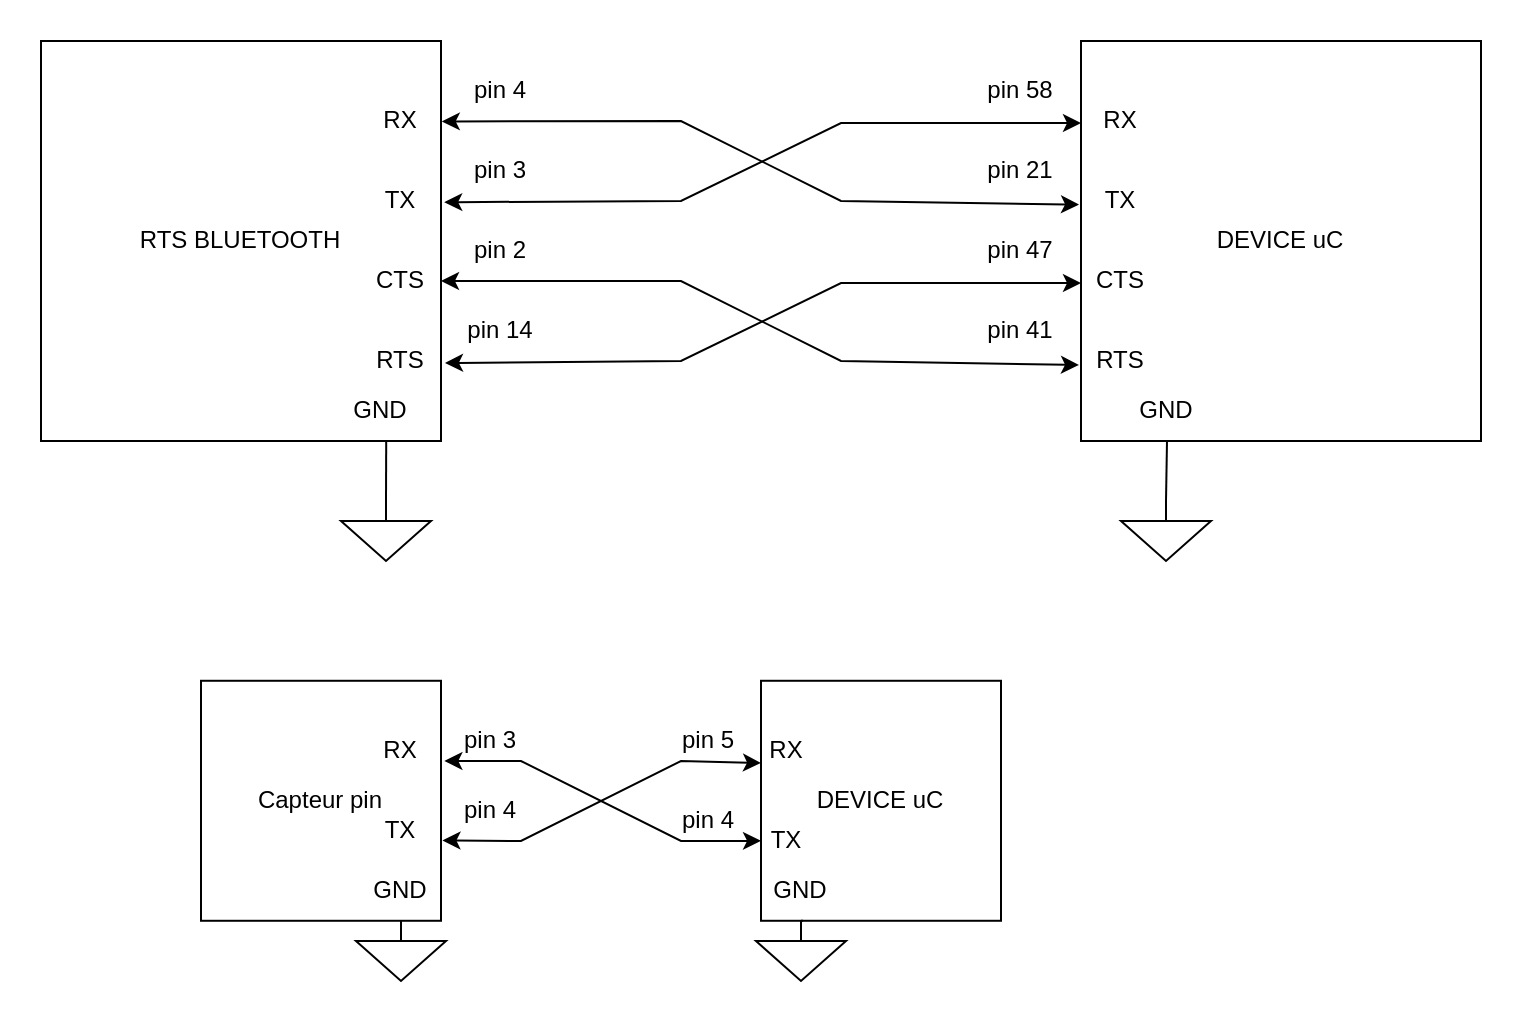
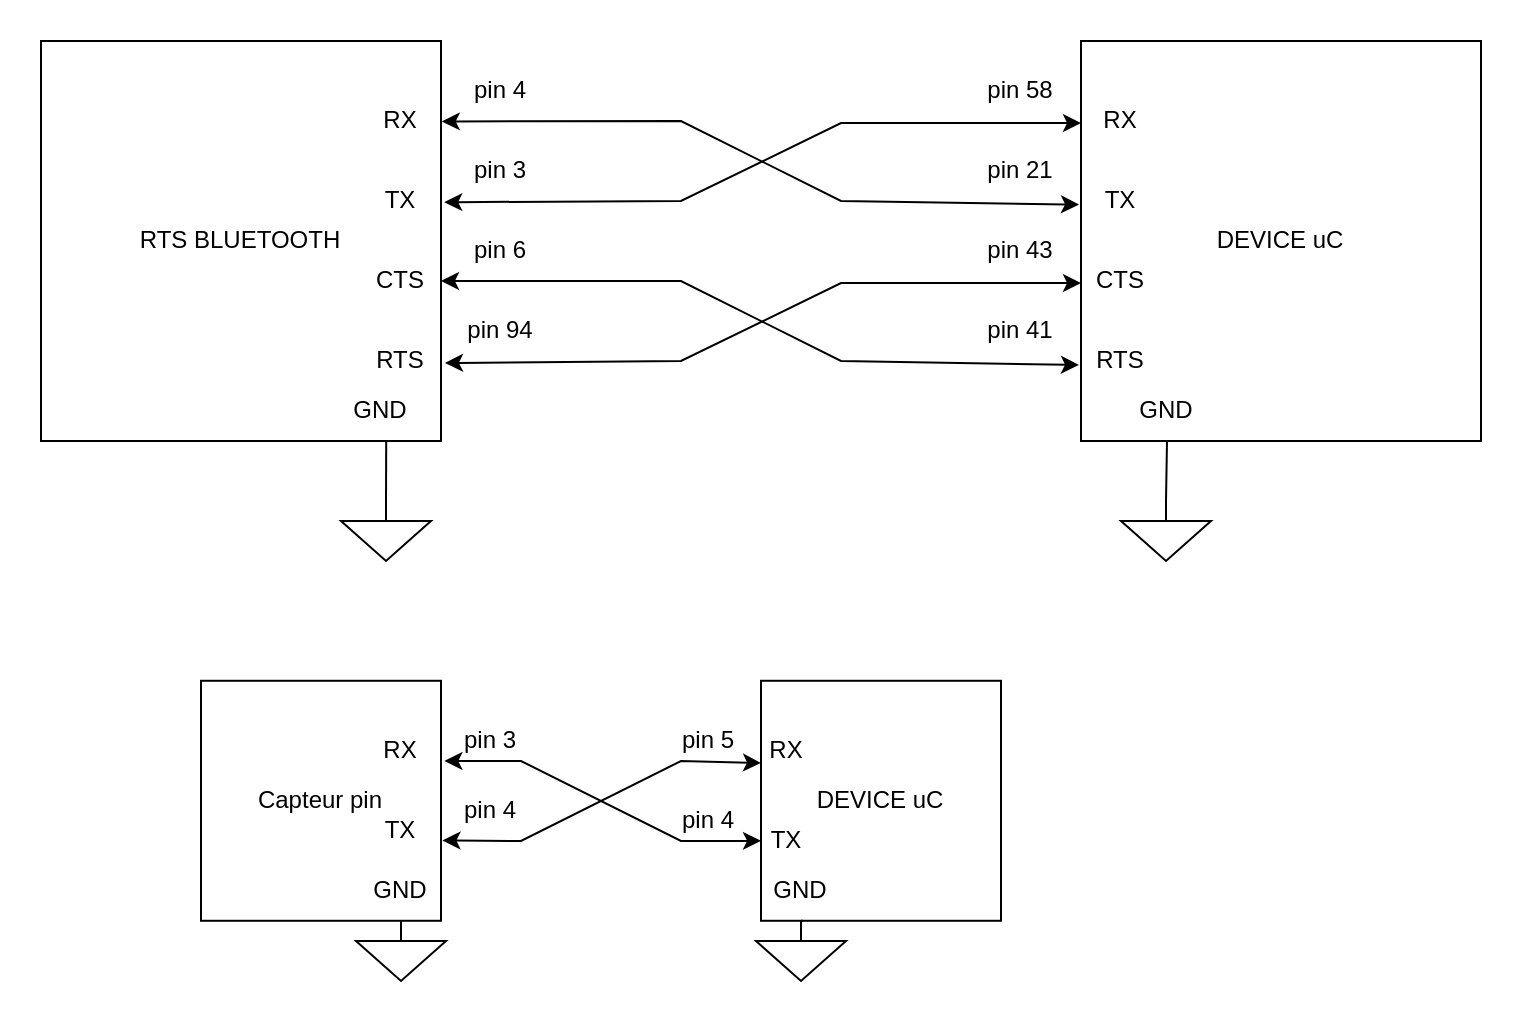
node "pin 2": label "pin 2" -> "pin 6"
node "pin 47": label "pin 47" -> "pin 43"
node "pin 14": label "pin 14" -> "pin 94"
